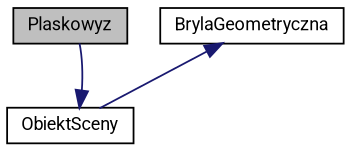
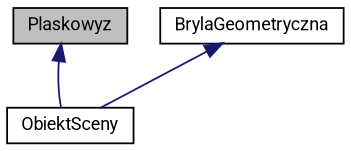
edge "Plaskowyz" -> "ObiektSceny": reversed
